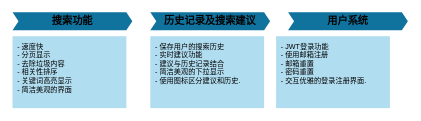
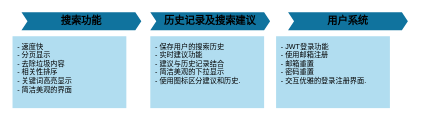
node "搜索功能": moved (72, 21) -> (81, 21)
